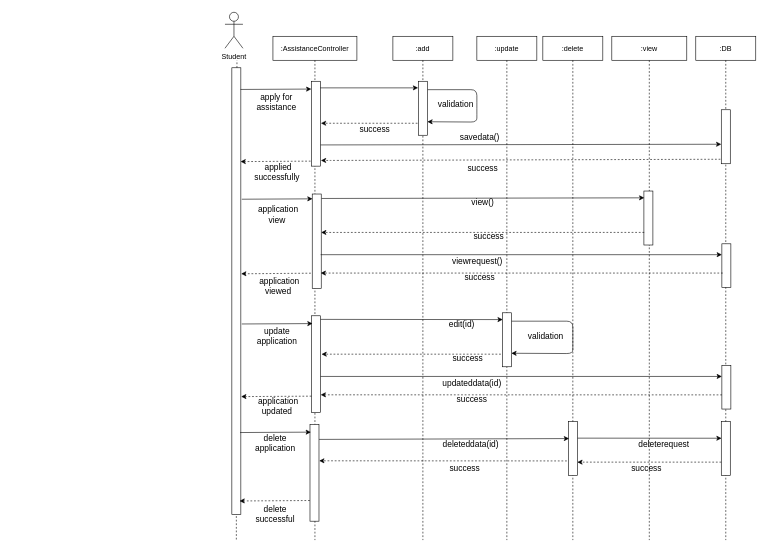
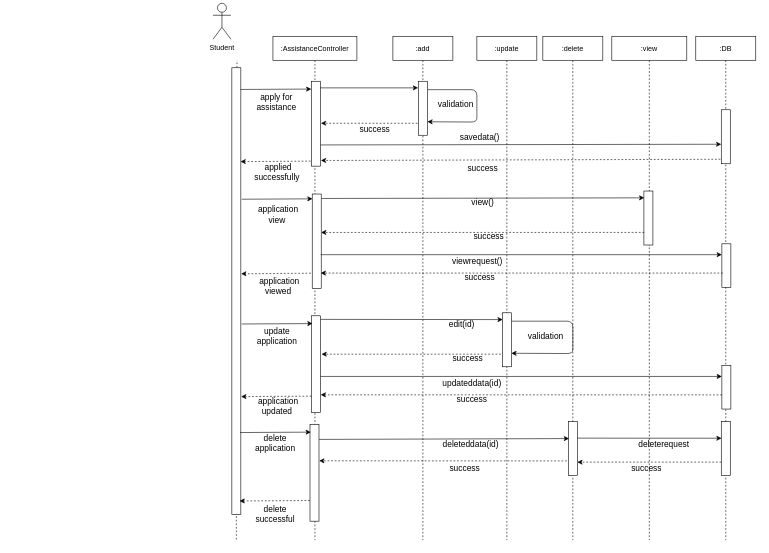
node "Student": moved (234, 30) -> (222, 21)
